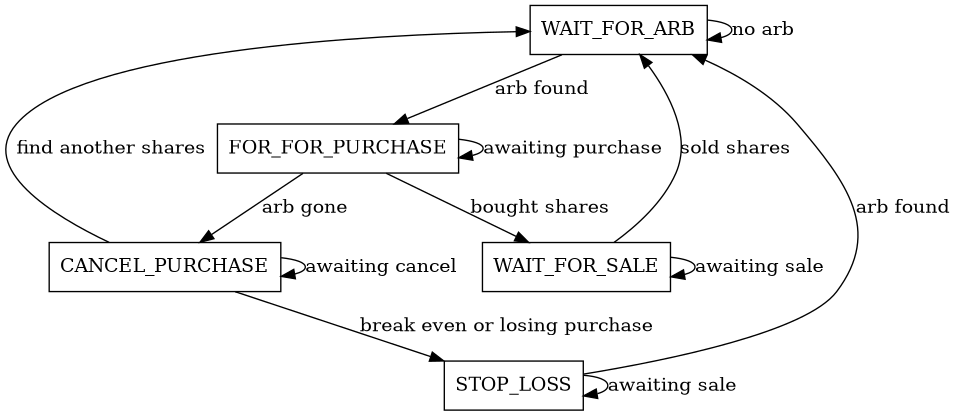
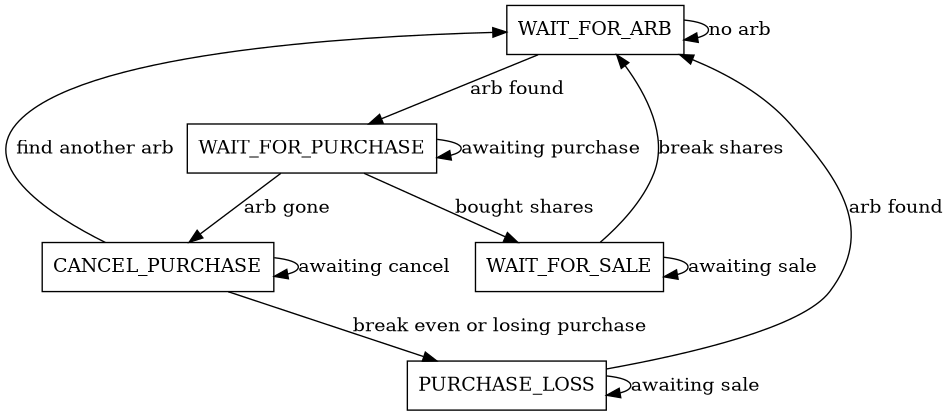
edge "CANCEL_PURCHASE" -> "WAIT_FOR_ARB": label "find another shares" -> "find another arb"
node "FOR_FOR_PURCHASE": label "FOR_FOR_PURCHASE" -> "WAIT_FOR_PURCHASE"
edge "WAIT_FOR_SALE" -> "WAIT_FOR_ARB": label "sold shares" -> "break shares"
node "STOP_LOSS": label "STOP_LOSS" -> "PURCHASE_LOSS"
